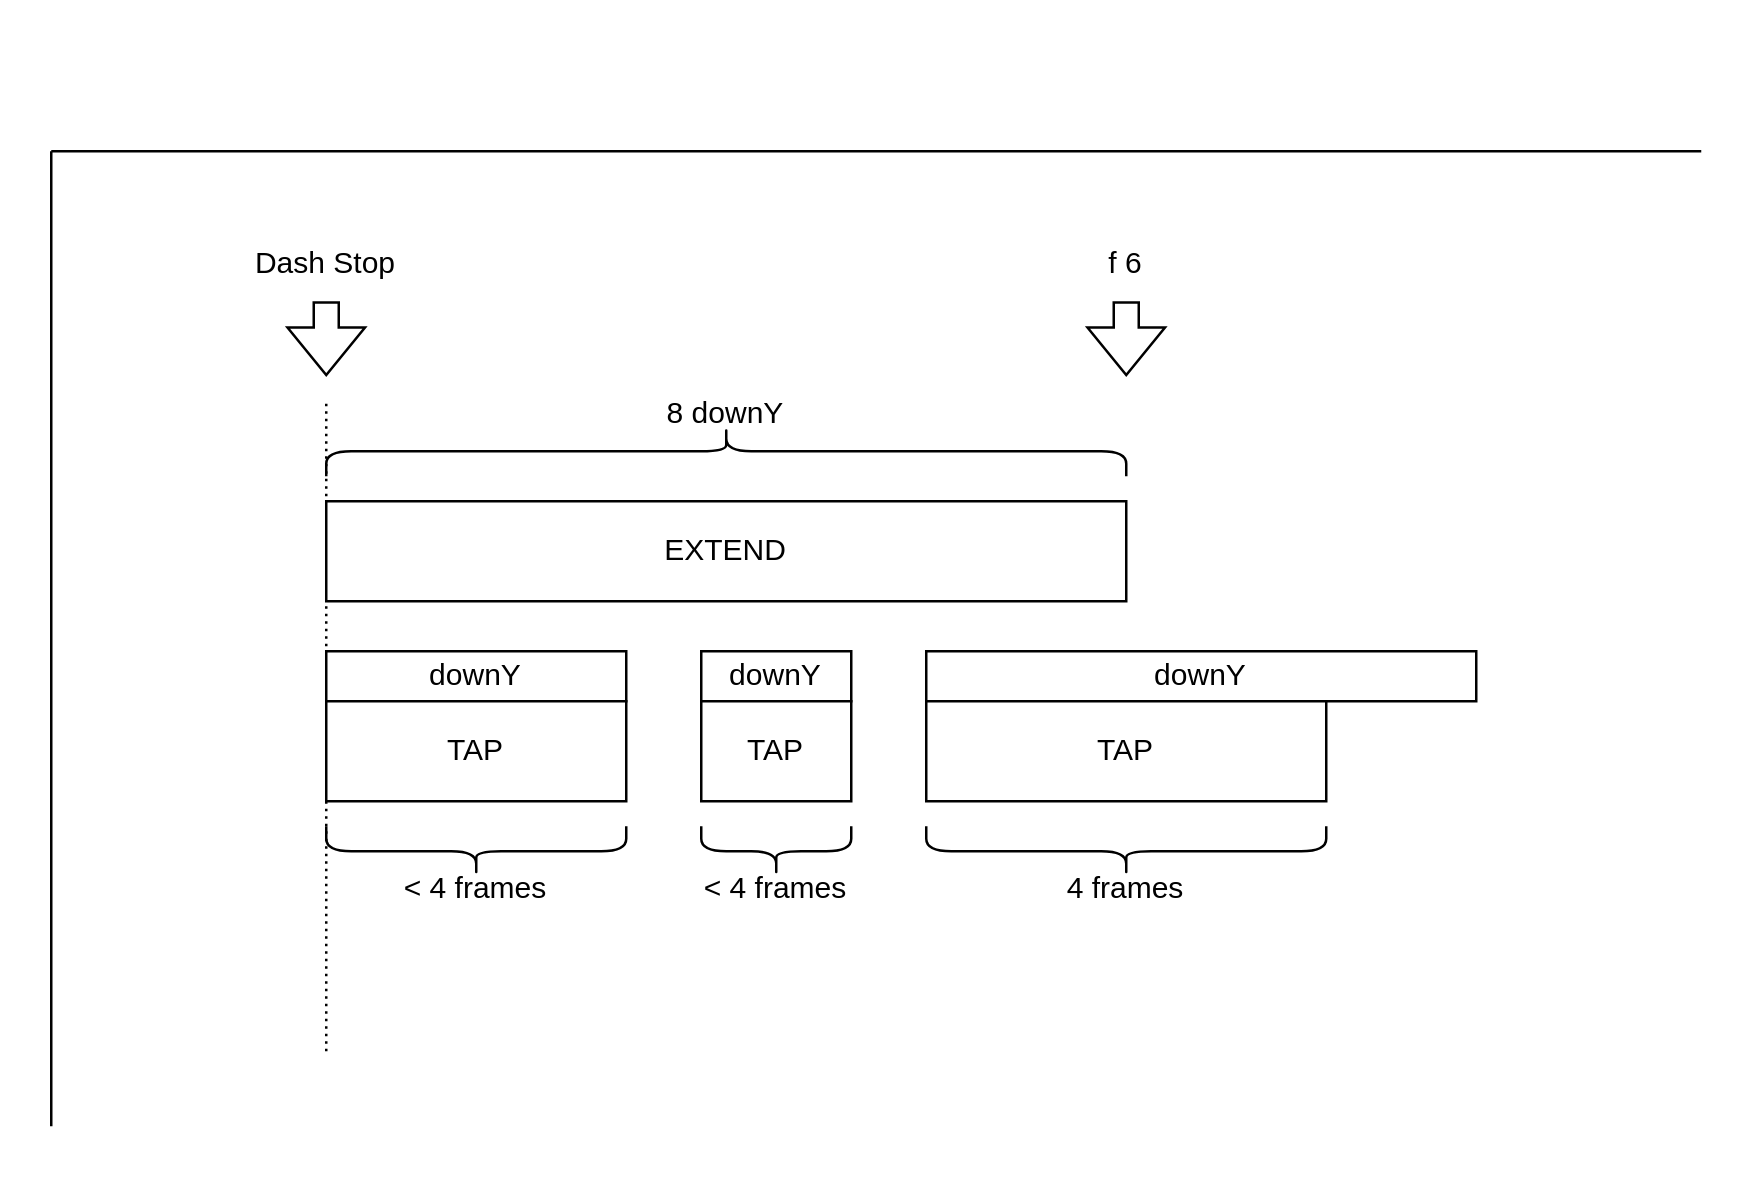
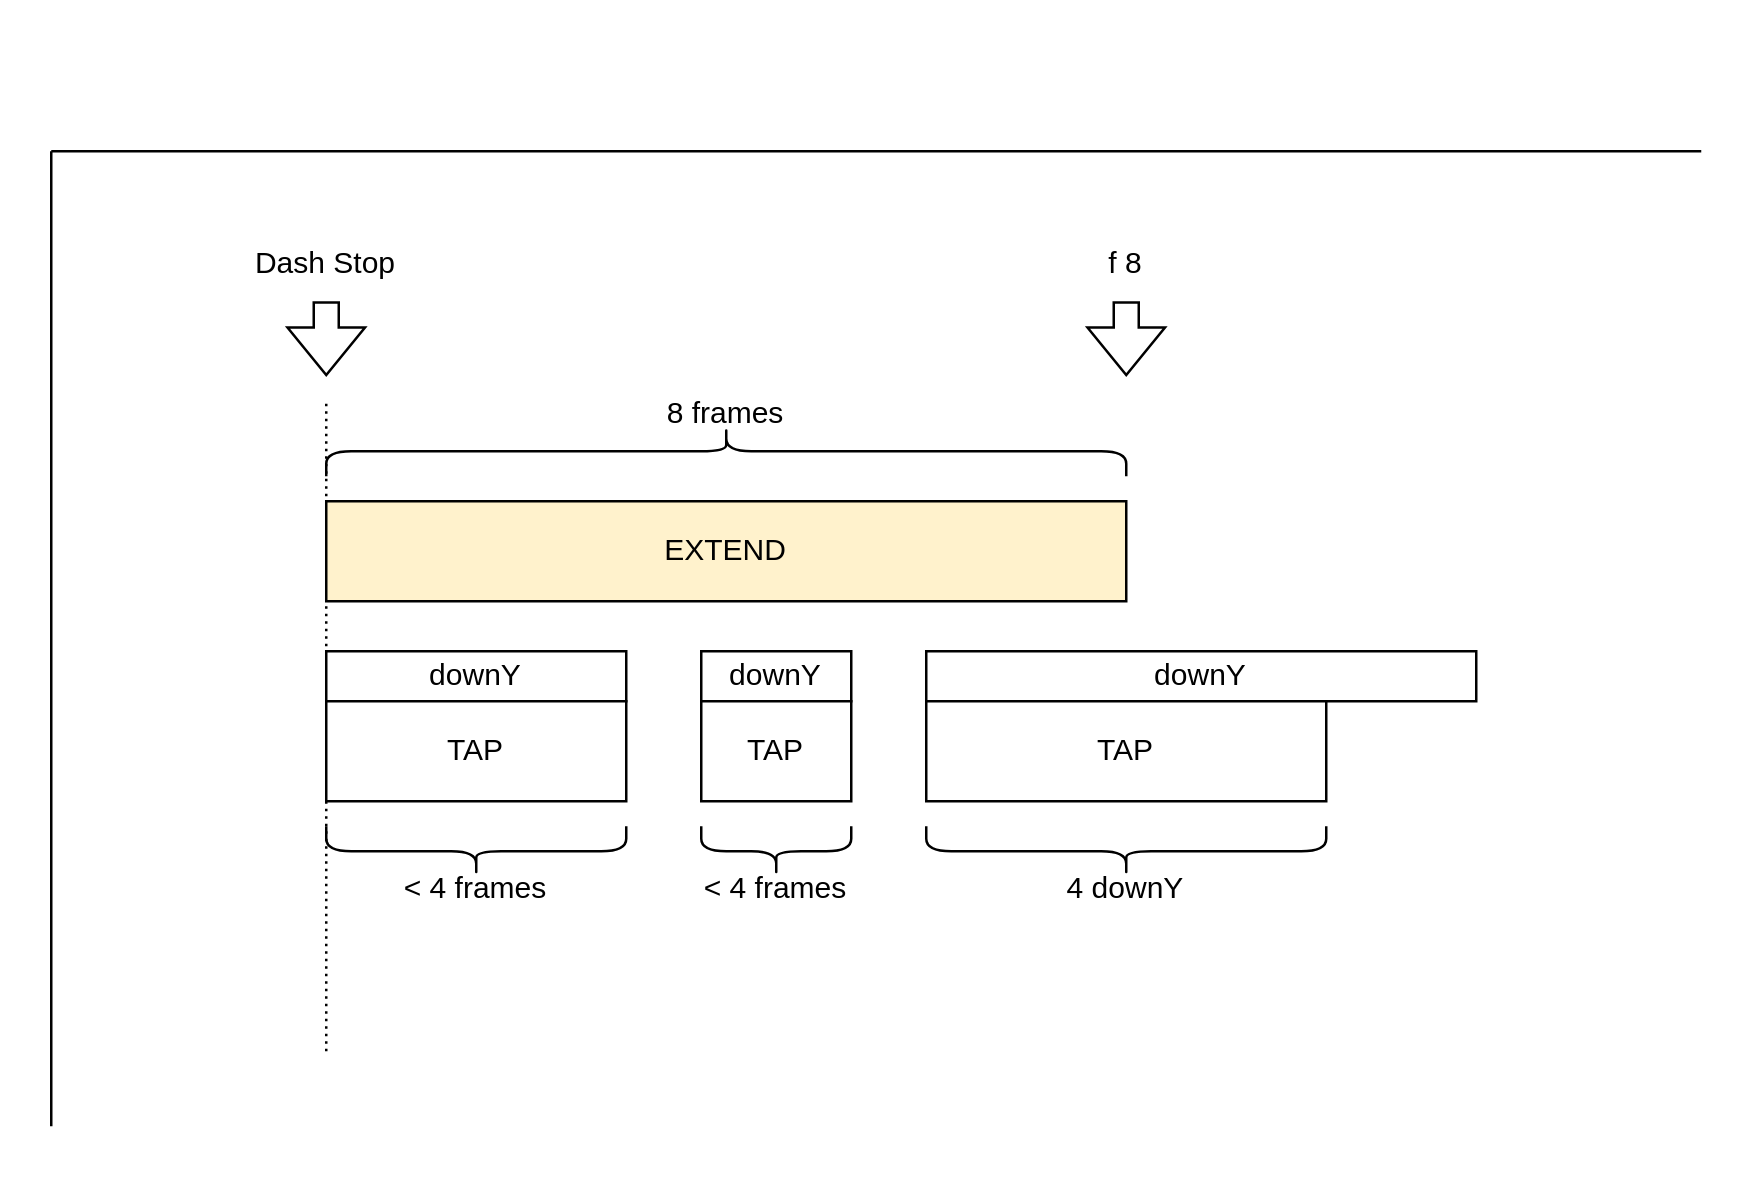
node "f 6": label "f 6" -> "f 8"
node "8 downY": label "8 downY" -> "8 frames"
node "EXTEND": fillcolor #ffffff -> #fff2cc
node "4 frames": label "4 frames" -> "4 downY"
